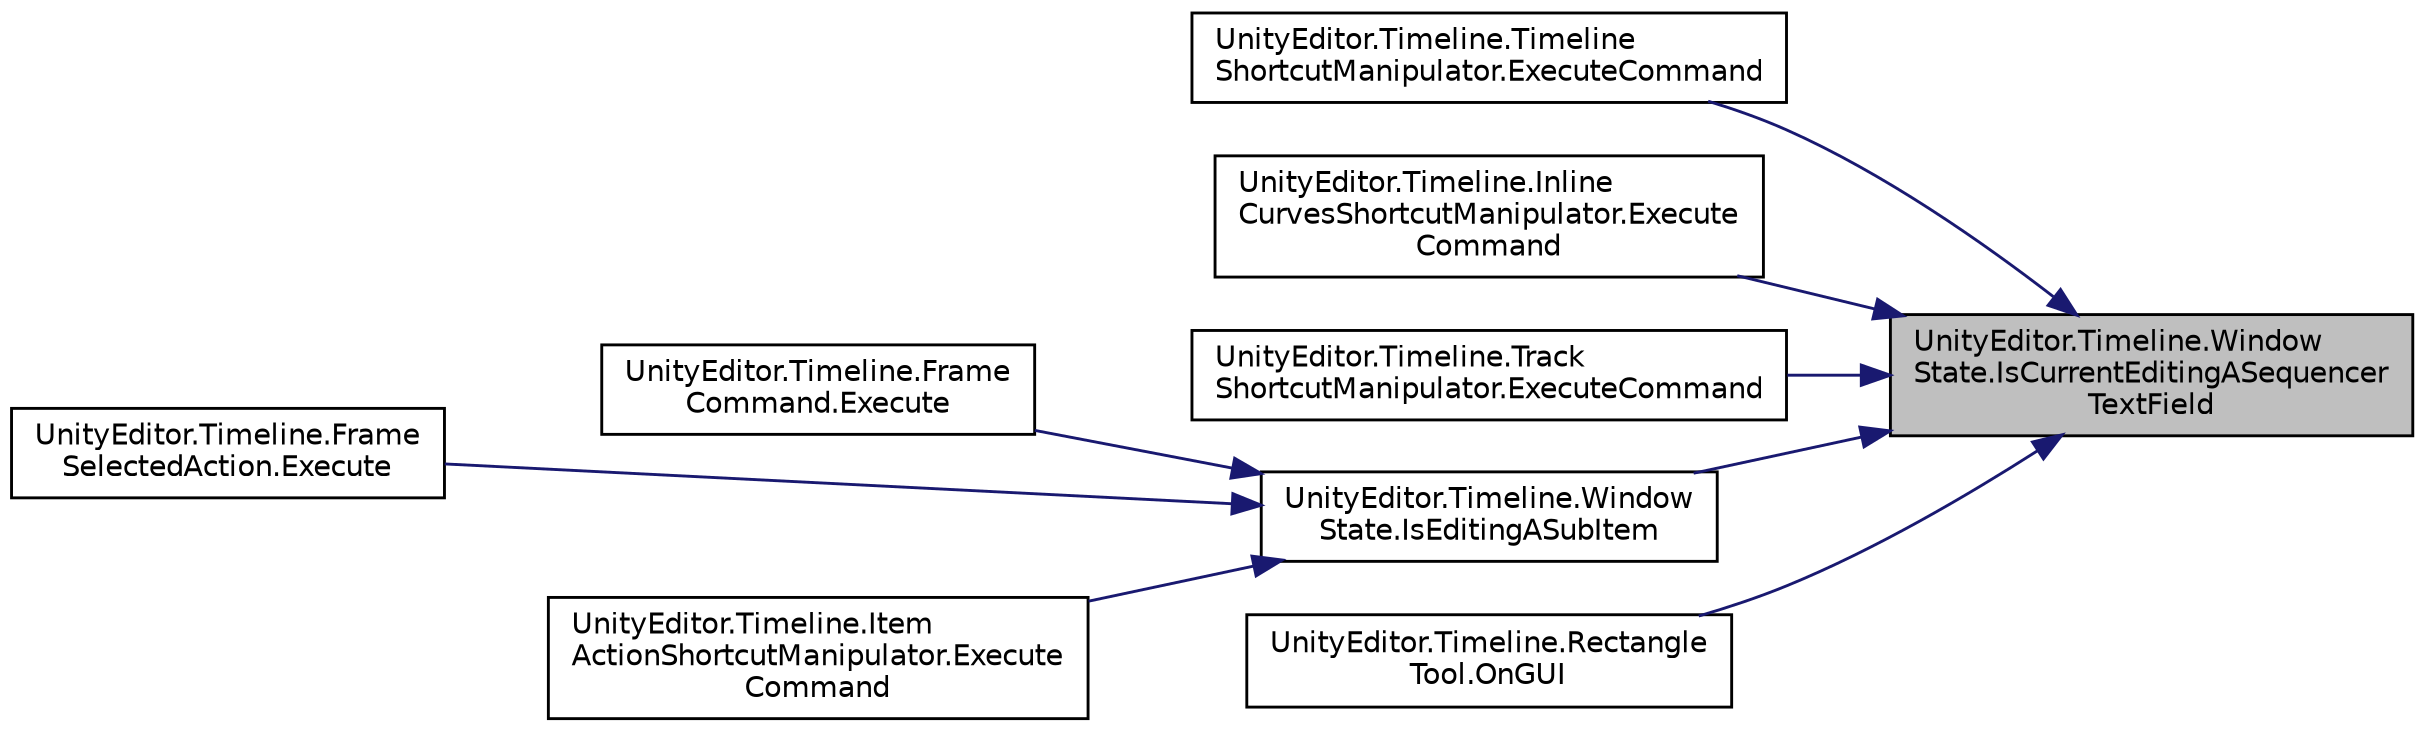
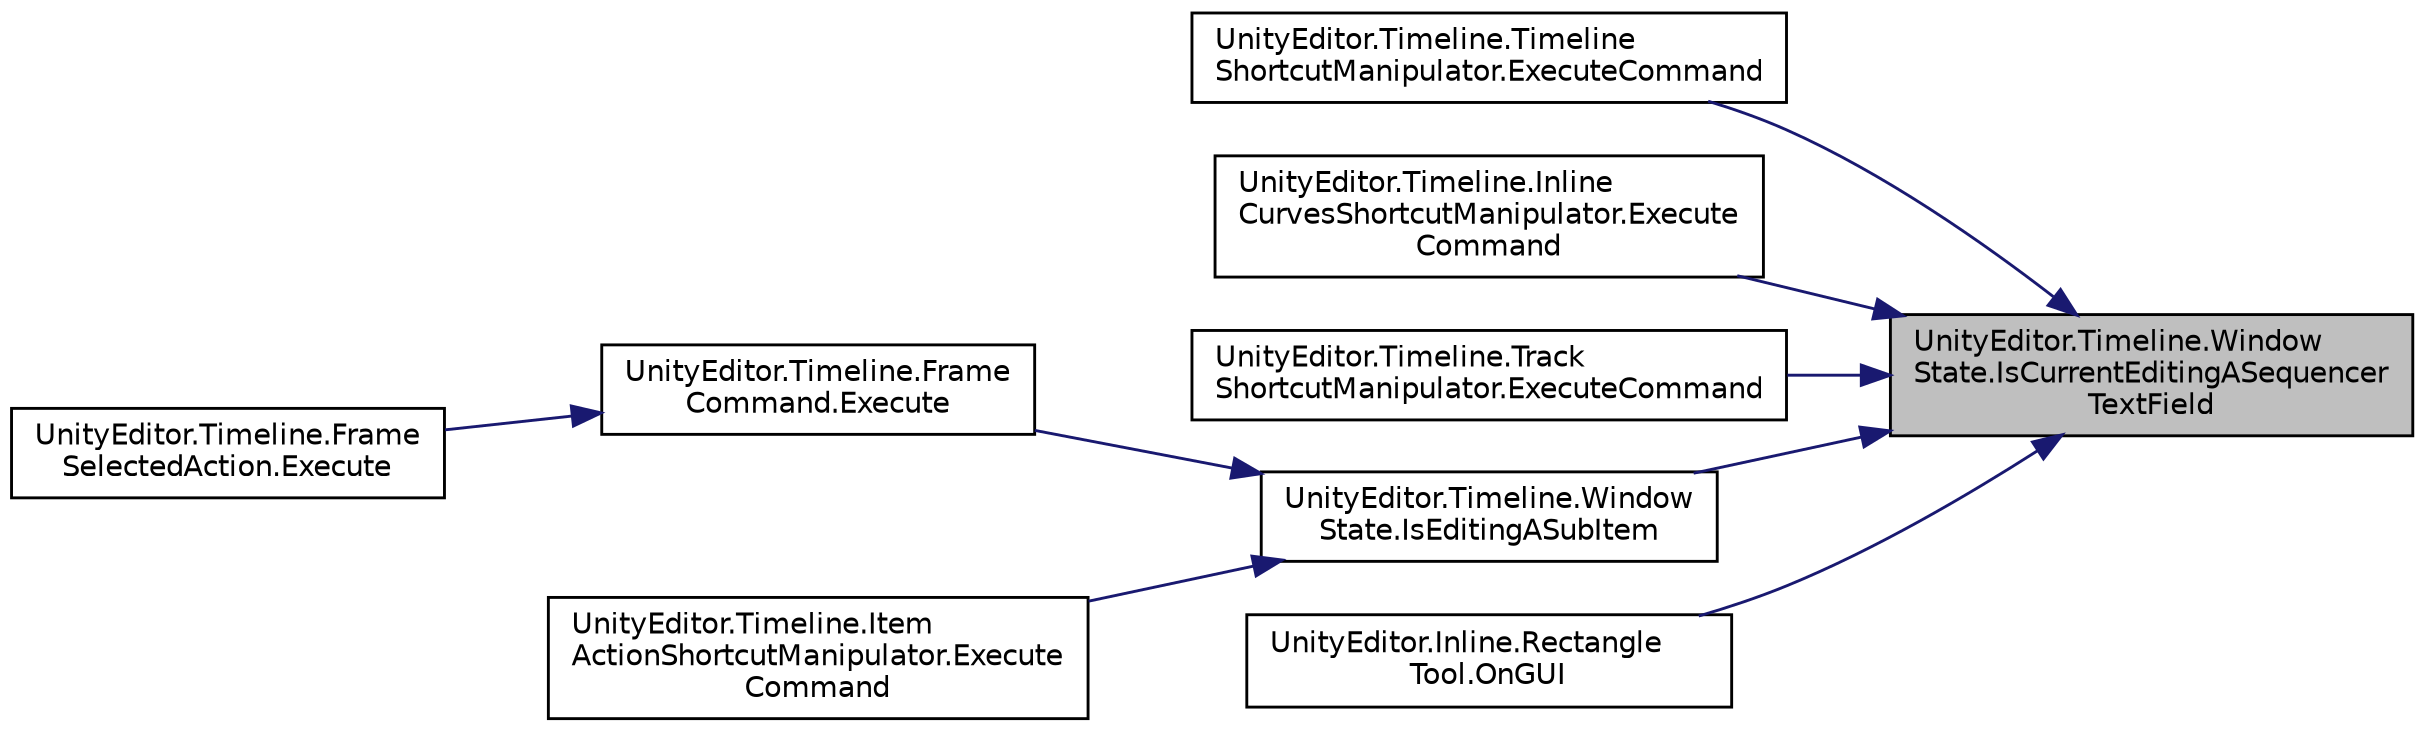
edge "UnityEditor.Timeline.Frame SelectedAction.Execute" -> "UnityEditor.Timeline.Window State.IsEditingASubItem": now "UnityEditor.Timeline.Frame SelectedAction.Execute" -> "UnityEditor.Timeline.Frame Command.Execute"
node "UnityEditor.Timeline.Rectangle Tool.OnGUI": label "UnityEditor.Timeline.Rectangle Tool.OnGUI" -> "UnityEditor.Inline.Rectangle Tool.OnGUI"
